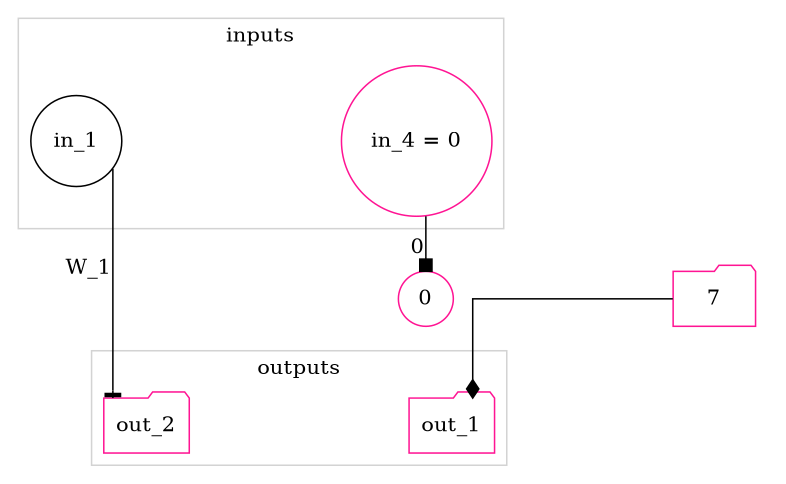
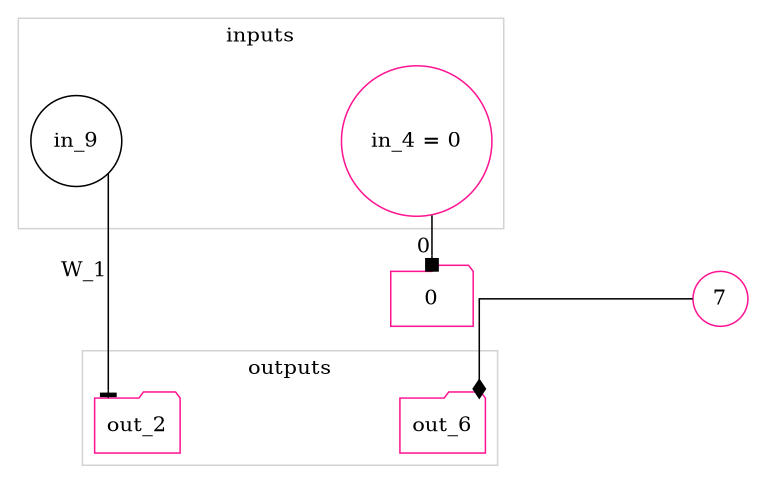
node "in_1": label "in_1" -> "in_9"
node "0": shape circle -> folder
node "7": shape folder -> circle
node "out_1": label "out_1" -> "out_6"
